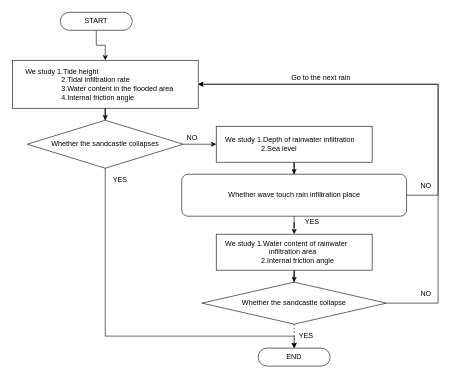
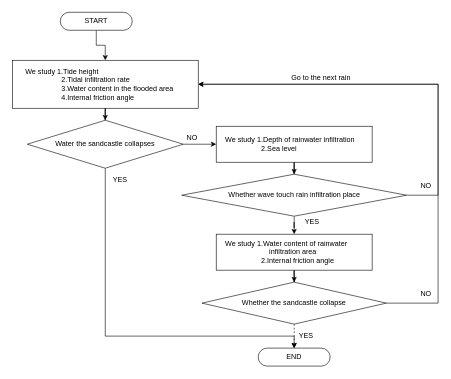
node "Whether the sandcastle collapses": label "Whether the sandcastle collapses" -> "Water the sandcastle collapses"
node "Whether wave touch rain infiltration place": shape rounded rectangle -> diamond
